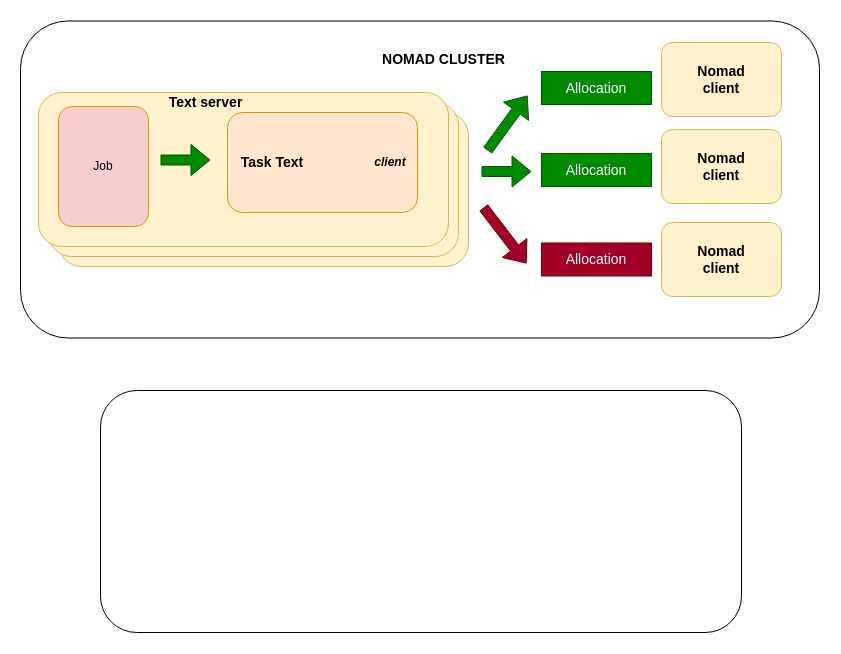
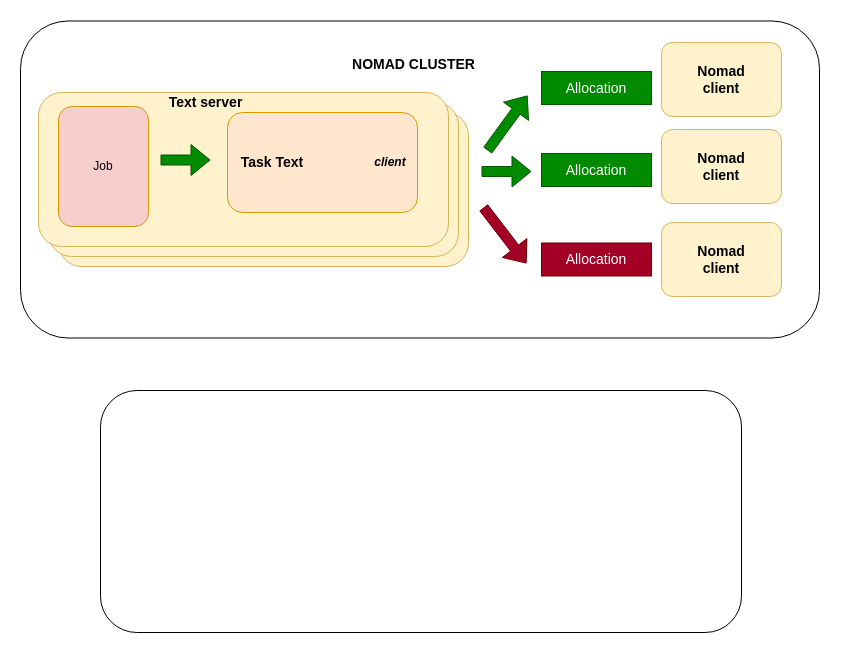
node "NOMAD CLUSTER": moved (444, 60) -> (414, 65)
